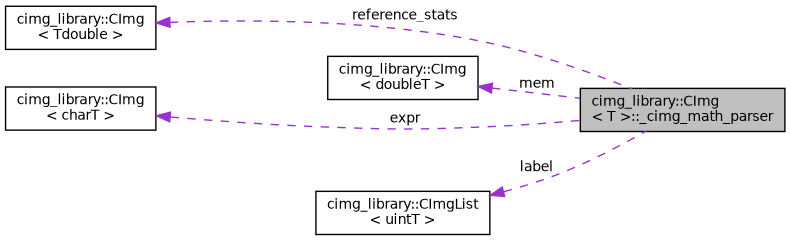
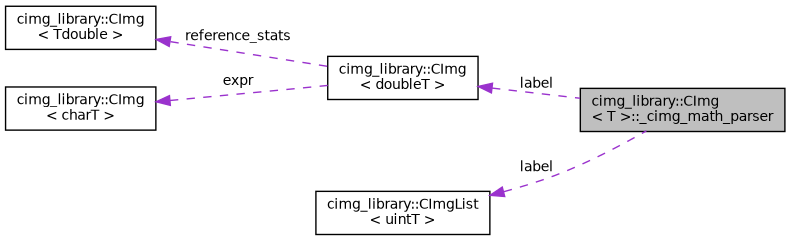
edge "cimg_library::CImg < T >::_cimg_math_parser" -> "cimg_library::CImg < Tdouble >": now "cimg_library::CImg < doubleT >" -> "cimg_library::CImg < Tdouble >"
edge "cimg_library::CImg < T >::_cimg_math_parser" -> "cimg_library::CImg < doubleT >": label " mem" -> " label"
edge "cimg_library::CImg < T >::_cimg_math_parser" -> "cimg_library::CImg < charT >": now "cimg_library::CImg < doubleT >" -> "cimg_library::CImg < charT >"
